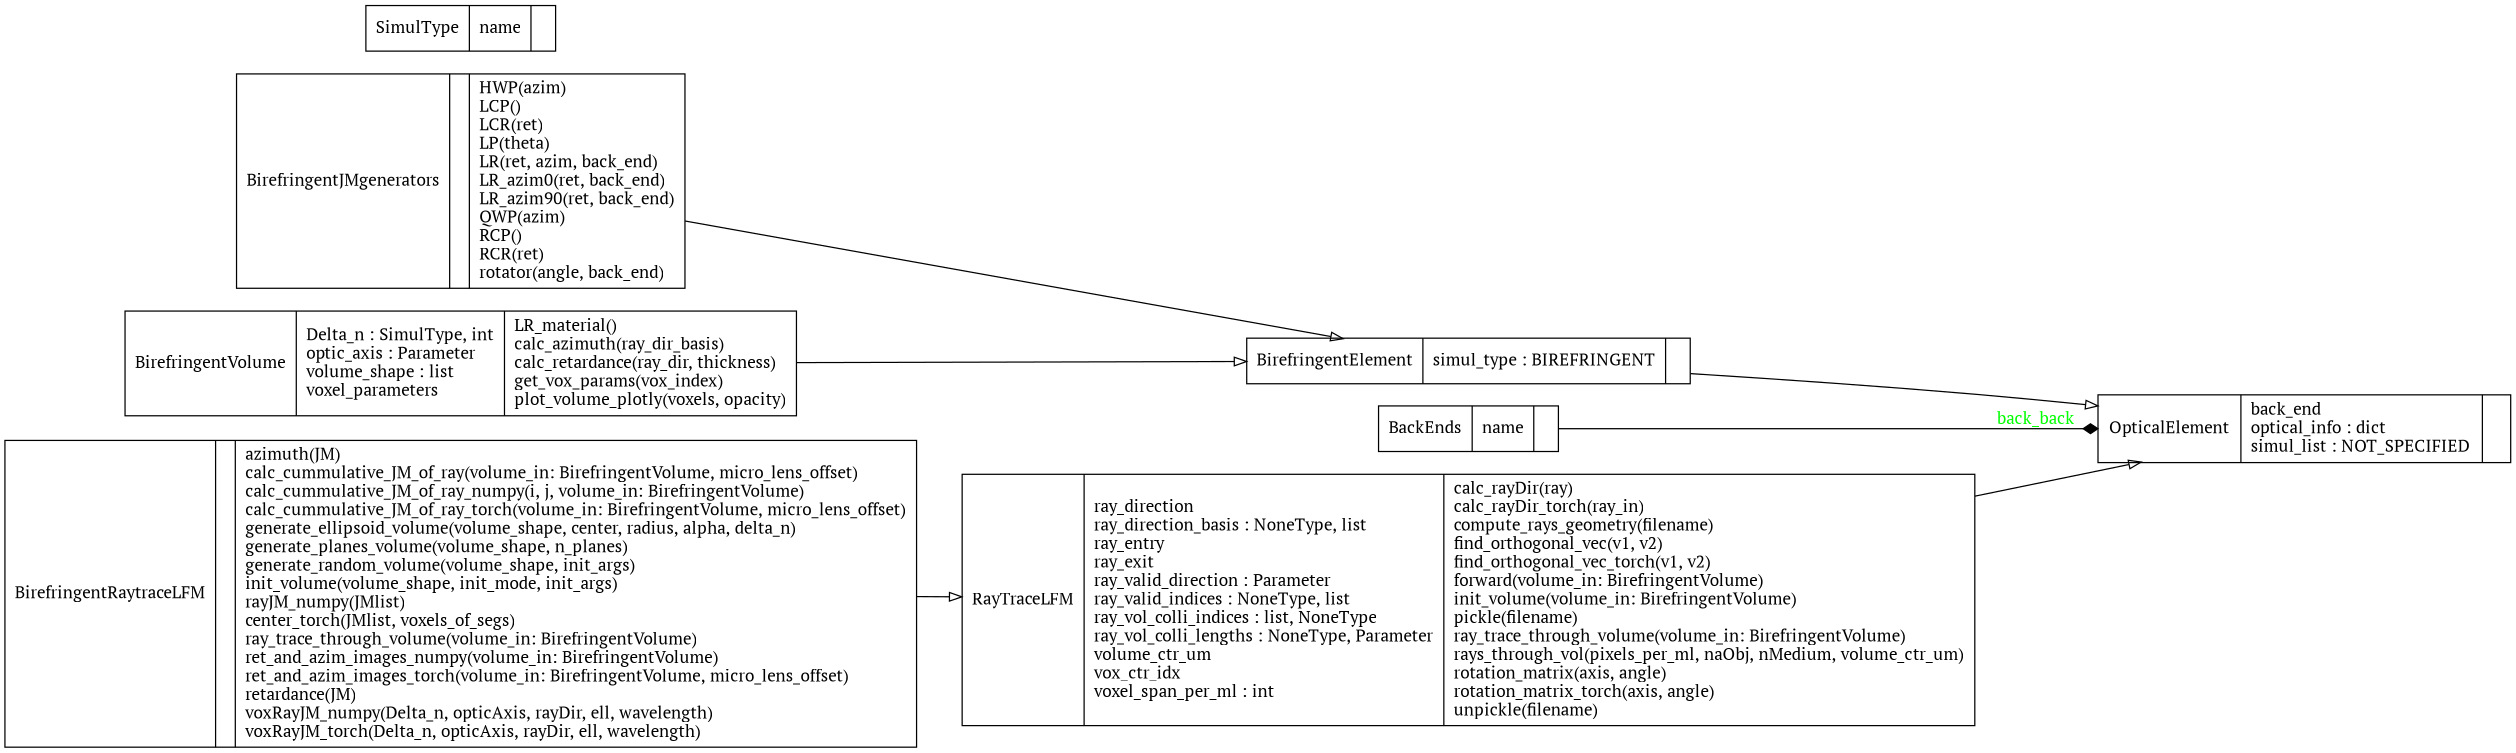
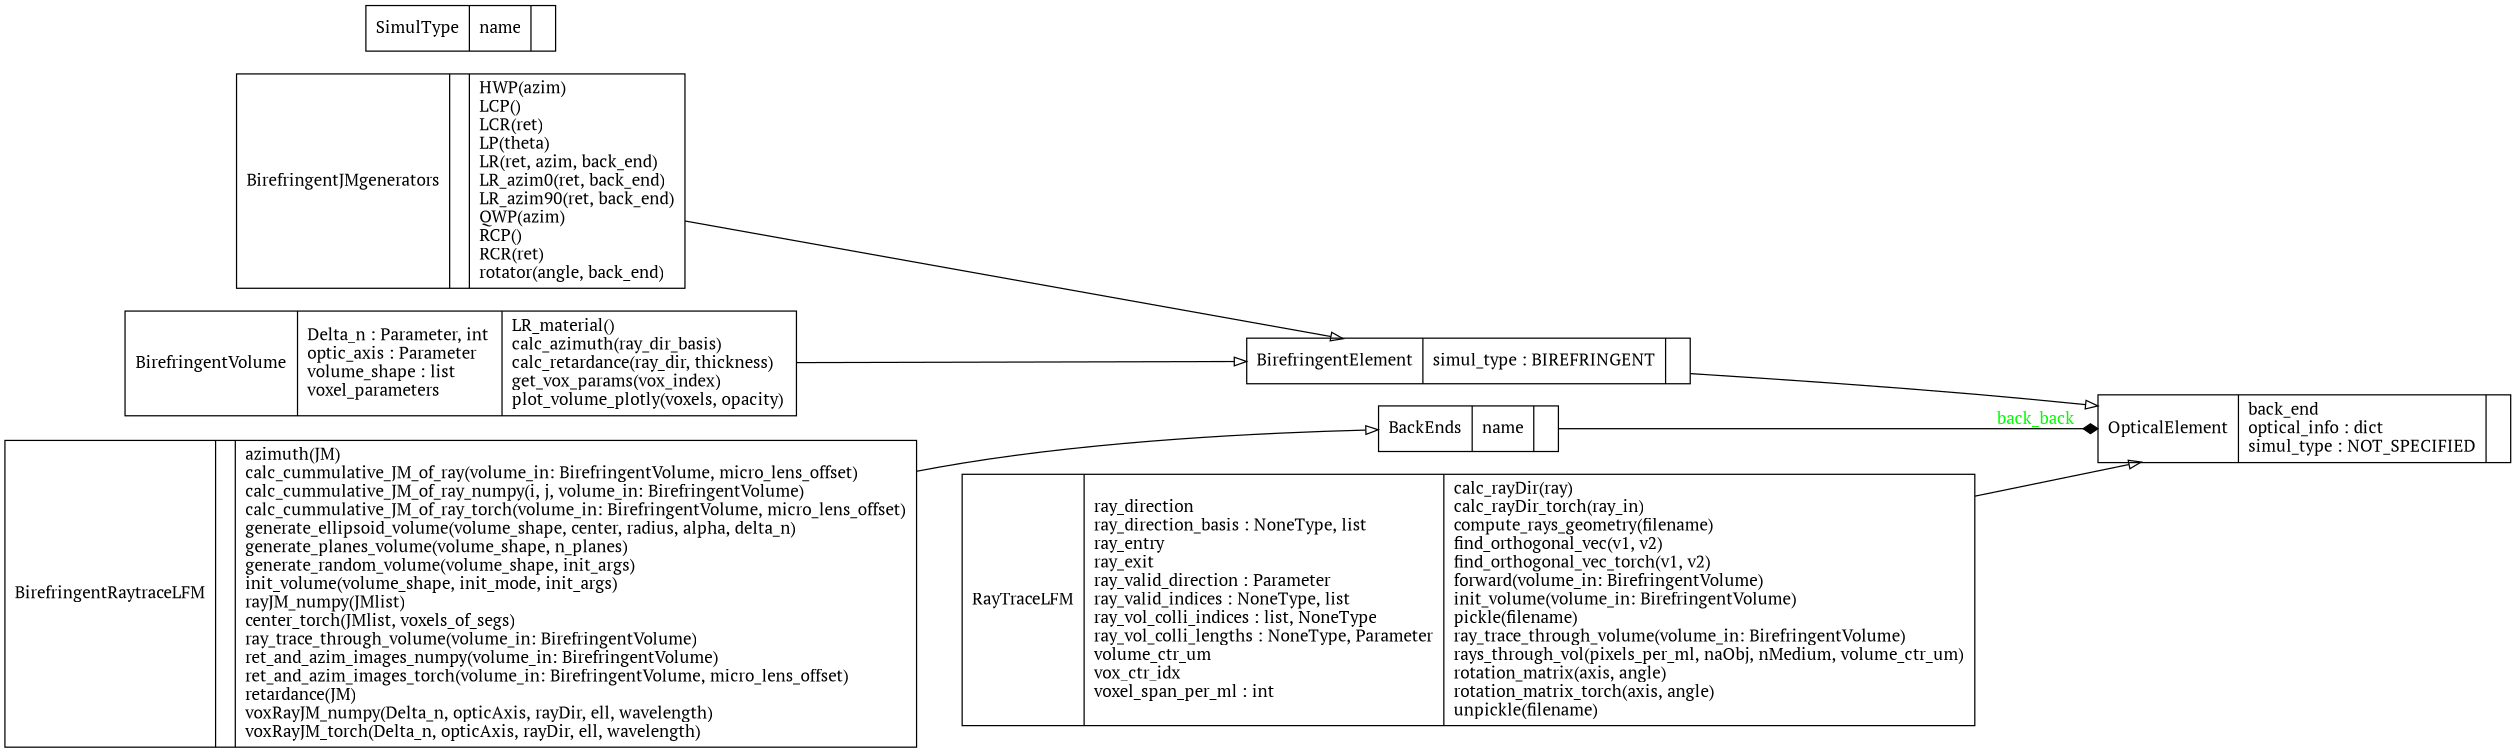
node "BirefringentVolume": text "Delta_n : SimulType, int" -> "Delta_n : Parameter, int"
node "OpticalElement": text "simul_list : NOT_SPECIFIED" -> "simul_type : NOT_SPECIFIED"
edge "BirefringentRaytraceLFM" -> "RayTraceLFM": now "BirefringentRaytraceLFM" -> "BackEnds"
